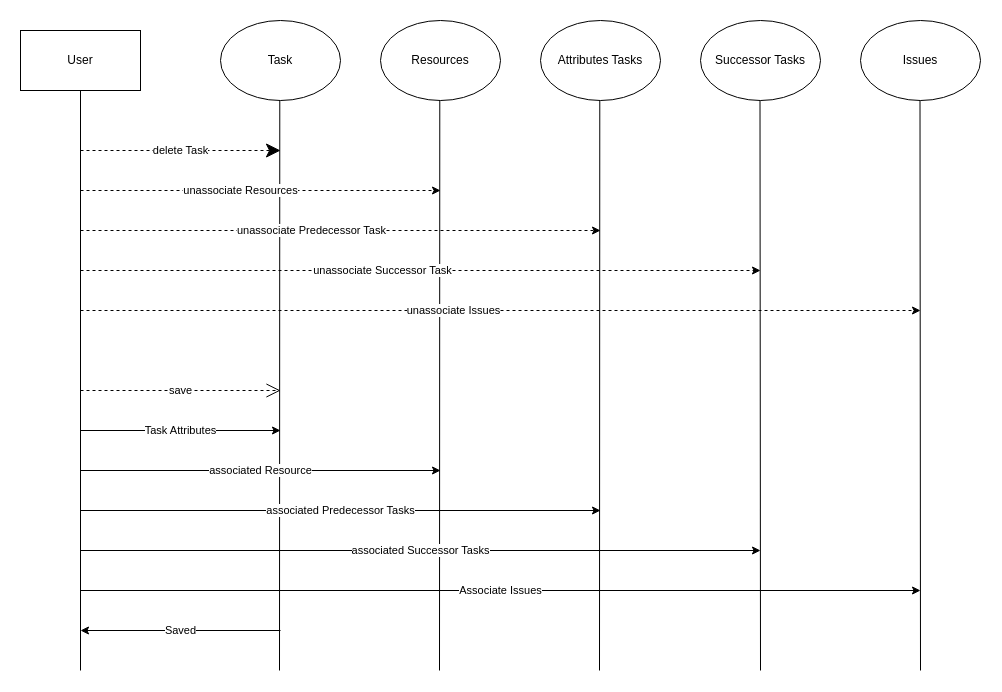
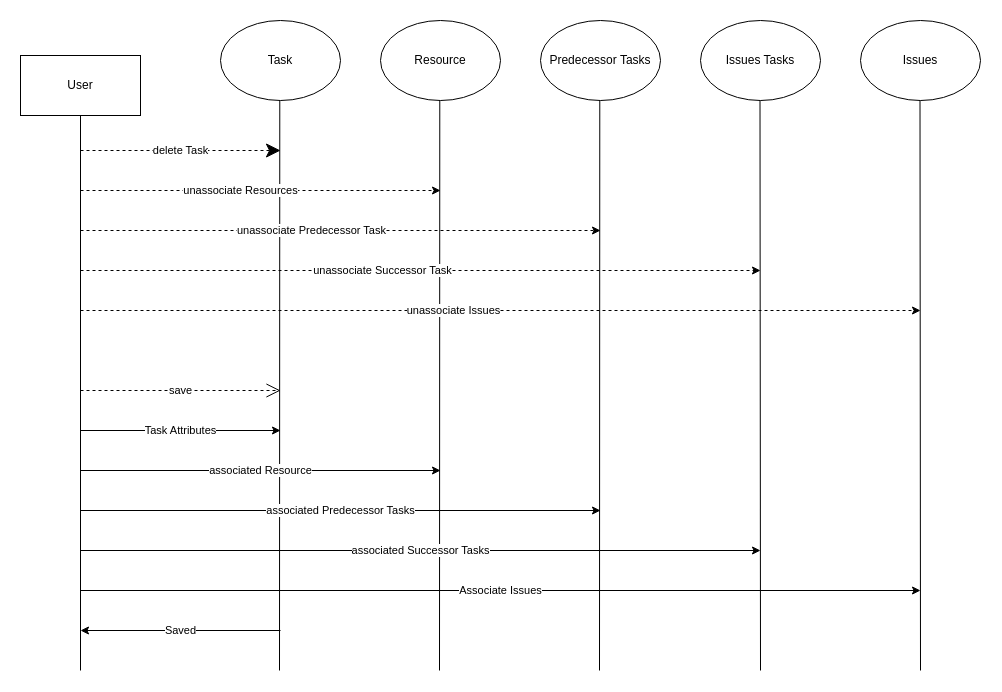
node "User": moved (81, 61) -> (81, 86)
node "Resources": label "Resources" -> "Resource"
node "Attributes Tasks": label "Attributes Tasks" -> "Predecessor Tasks"
node "Successor Tasks": label "Successor Tasks" -> "Issues Tasks"
